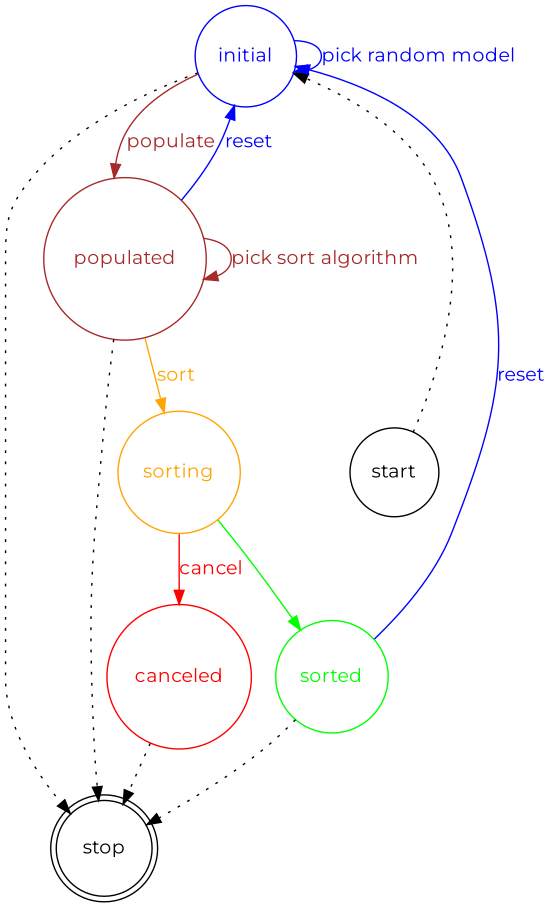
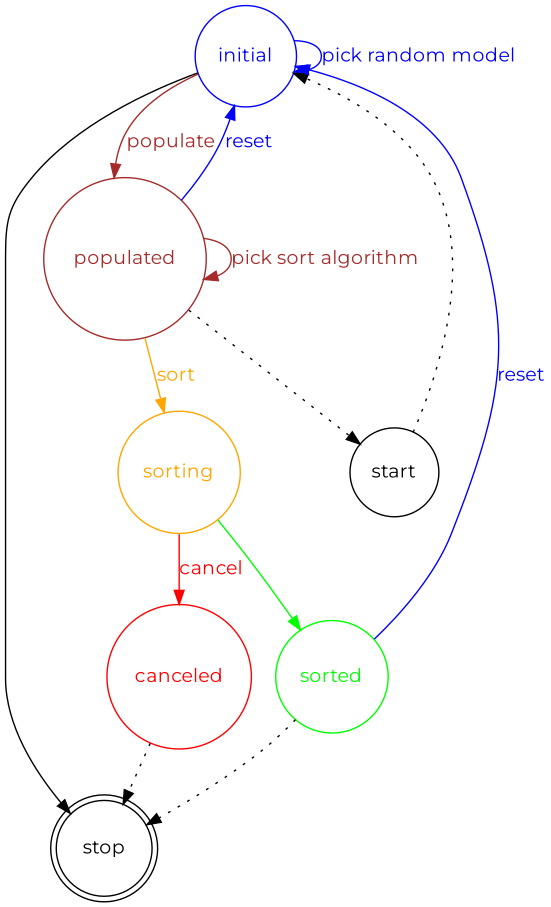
edge "initial" -> "stop": style dotted -> solid
edge "populated" -> "stop": now "populated" -> "start"
